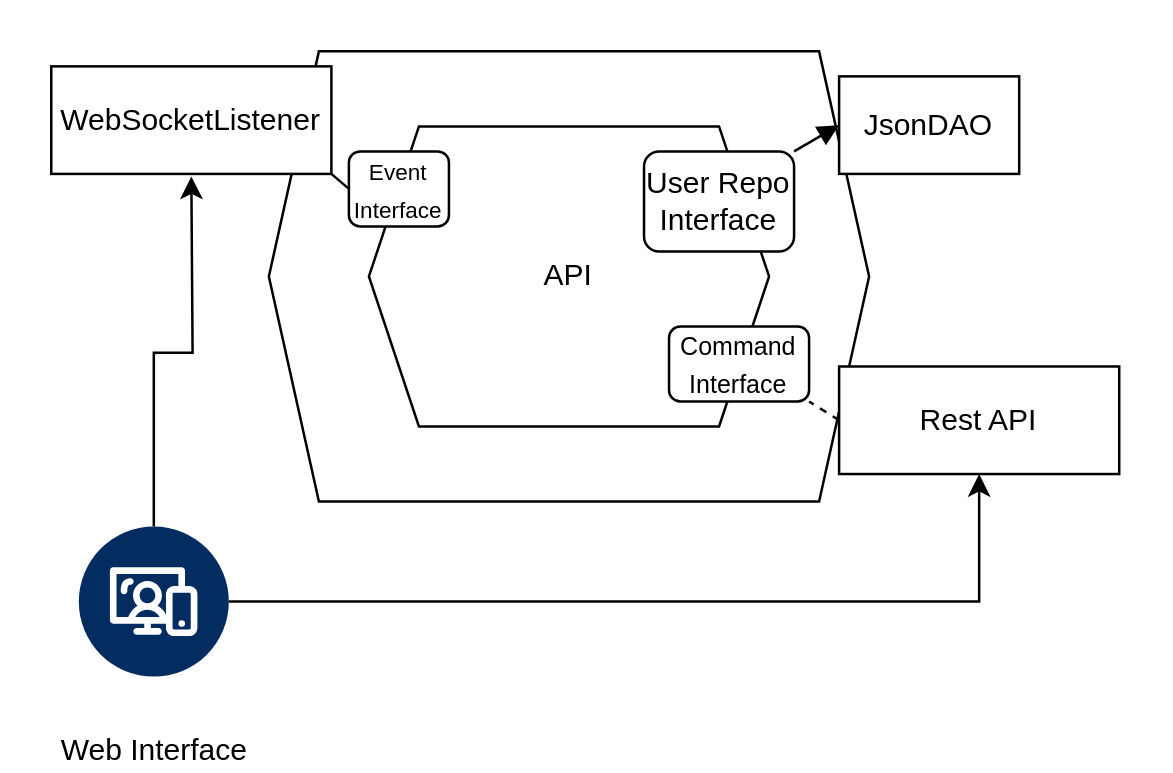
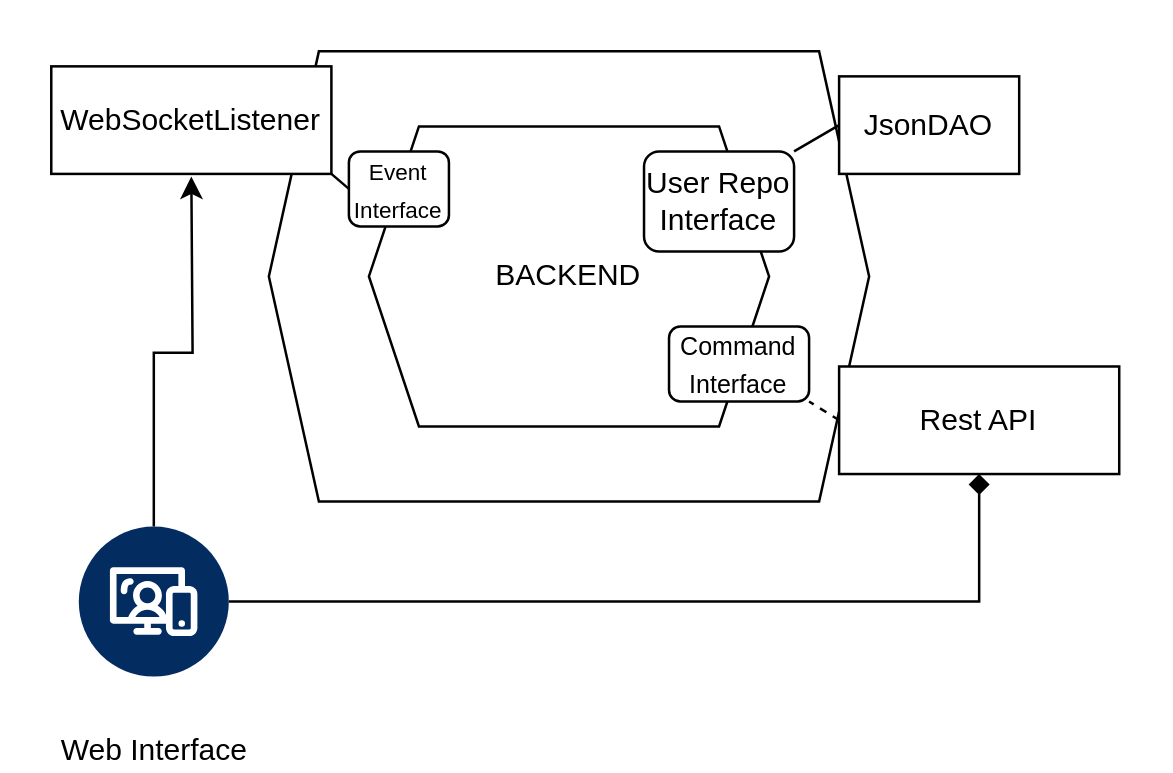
edge "User Repo Interface" -> "JsonDAO": arrowhead block -> none
node "API": label "API" -> "BACKEND"
edge "Web Interface" -> "Rest API": arrowhead classic -> diamond
